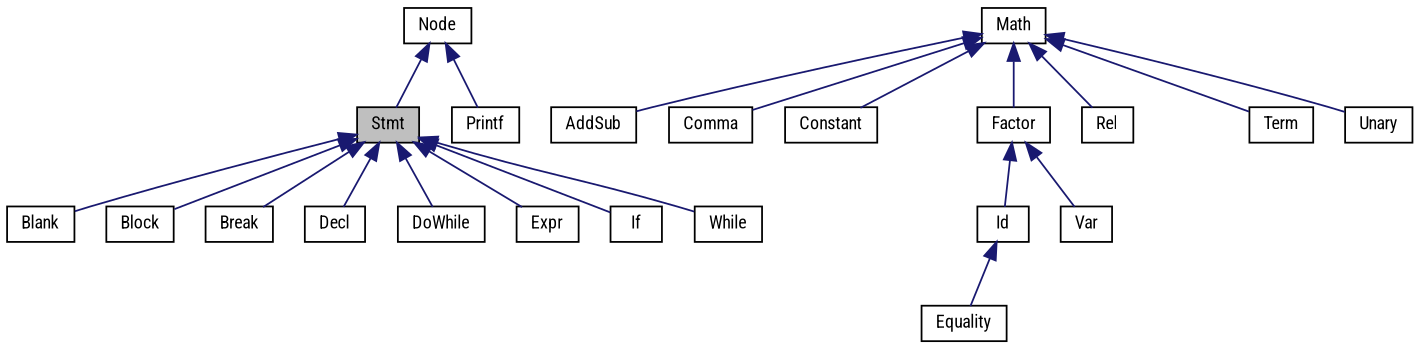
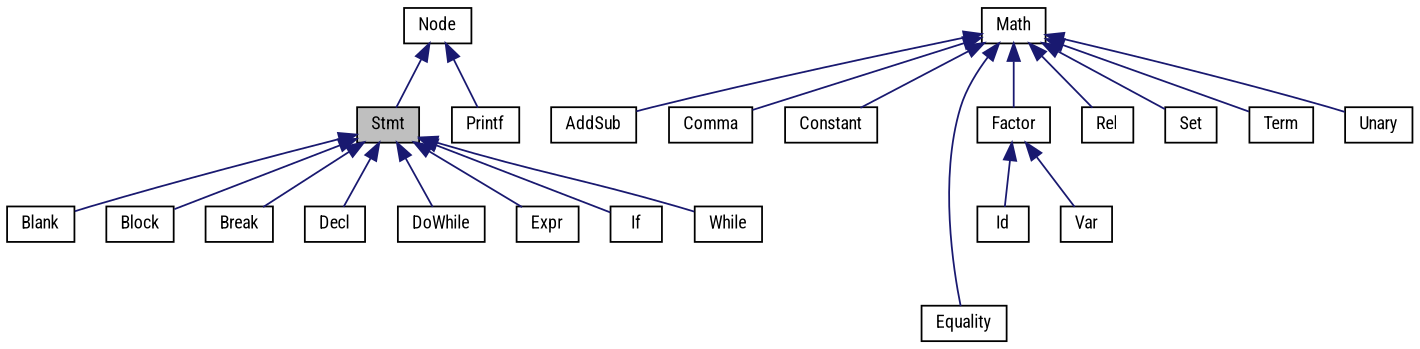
node "Set": added
edge "Equality" -> "Id": now "Equality" -> "Math"
